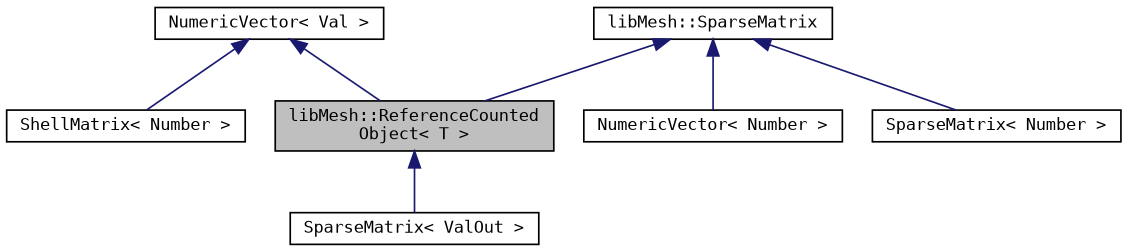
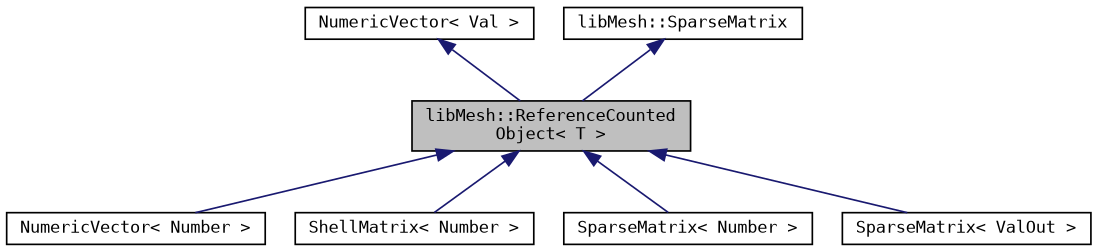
edge "SparseMatrix< Number >" -> "libMesh::SparseMatrix": now "SparseMatrix< Number >" -> "libMesh::ReferenceCounted Object< T >"
edge "ShellMatrix< Number >" -> "NumericVector< Val >": now "ShellMatrix< Number >" -> "libMesh::ReferenceCounted Object< T >"
edge "NumericVector< Number >" -> "libMesh::SparseMatrix": now "NumericVector< Number >" -> "libMesh::ReferenceCounted Object< T >"
